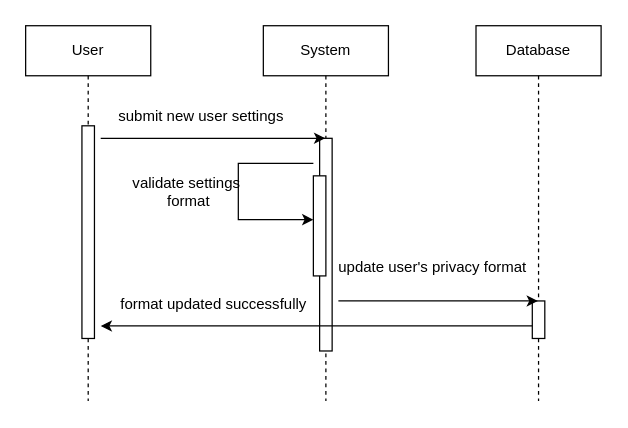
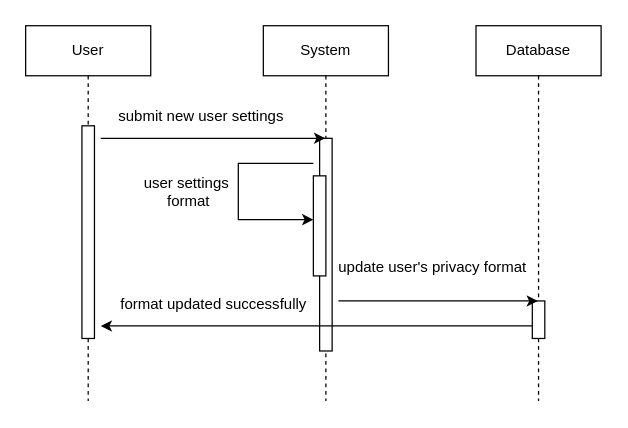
node "validate settings format": label "validate settings format" -> "user settings format"
